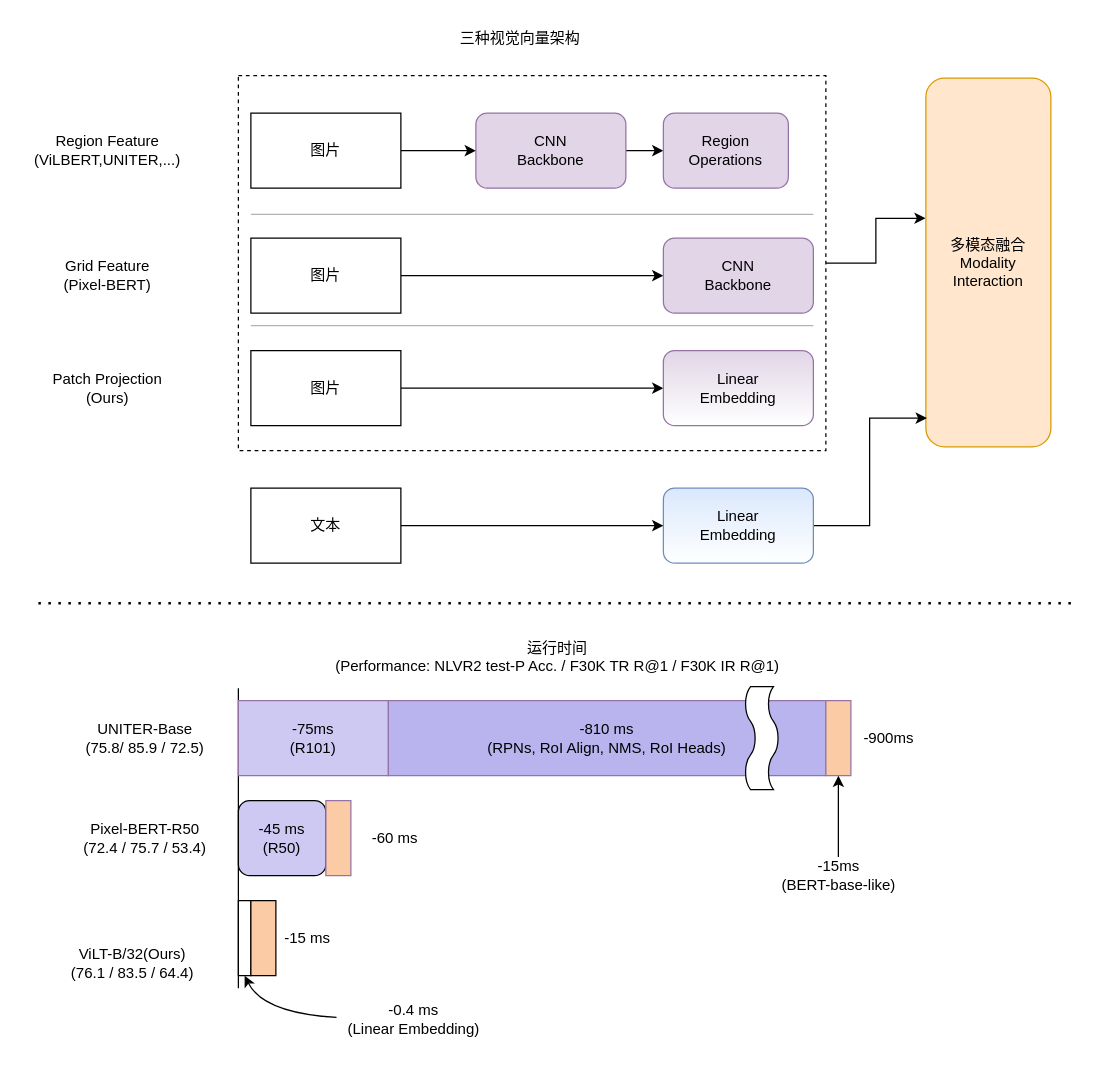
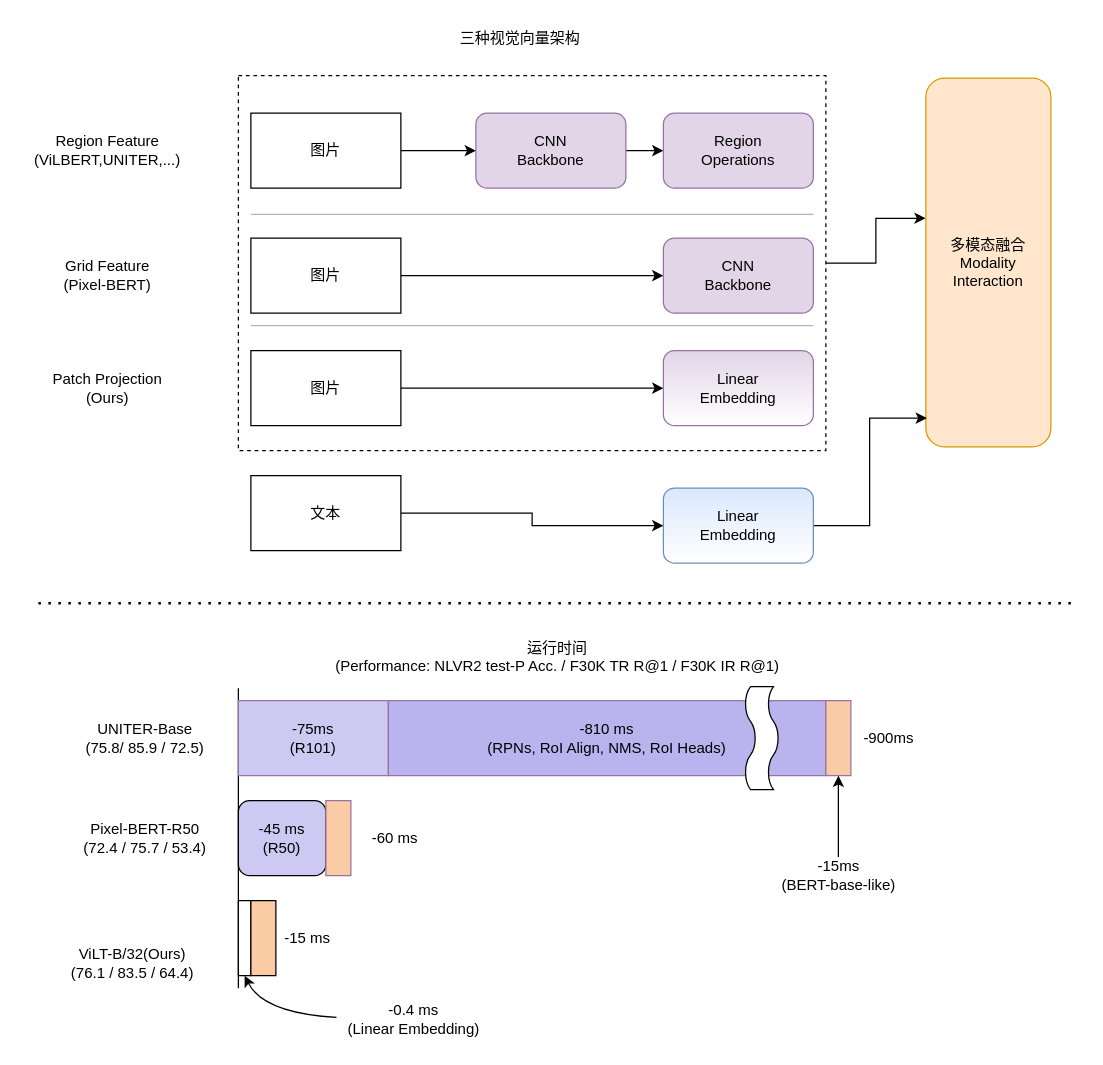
node "Region Operations": size 125x75 -> 150x75
node "文本": moved (326, 526) -> (326, 513)
